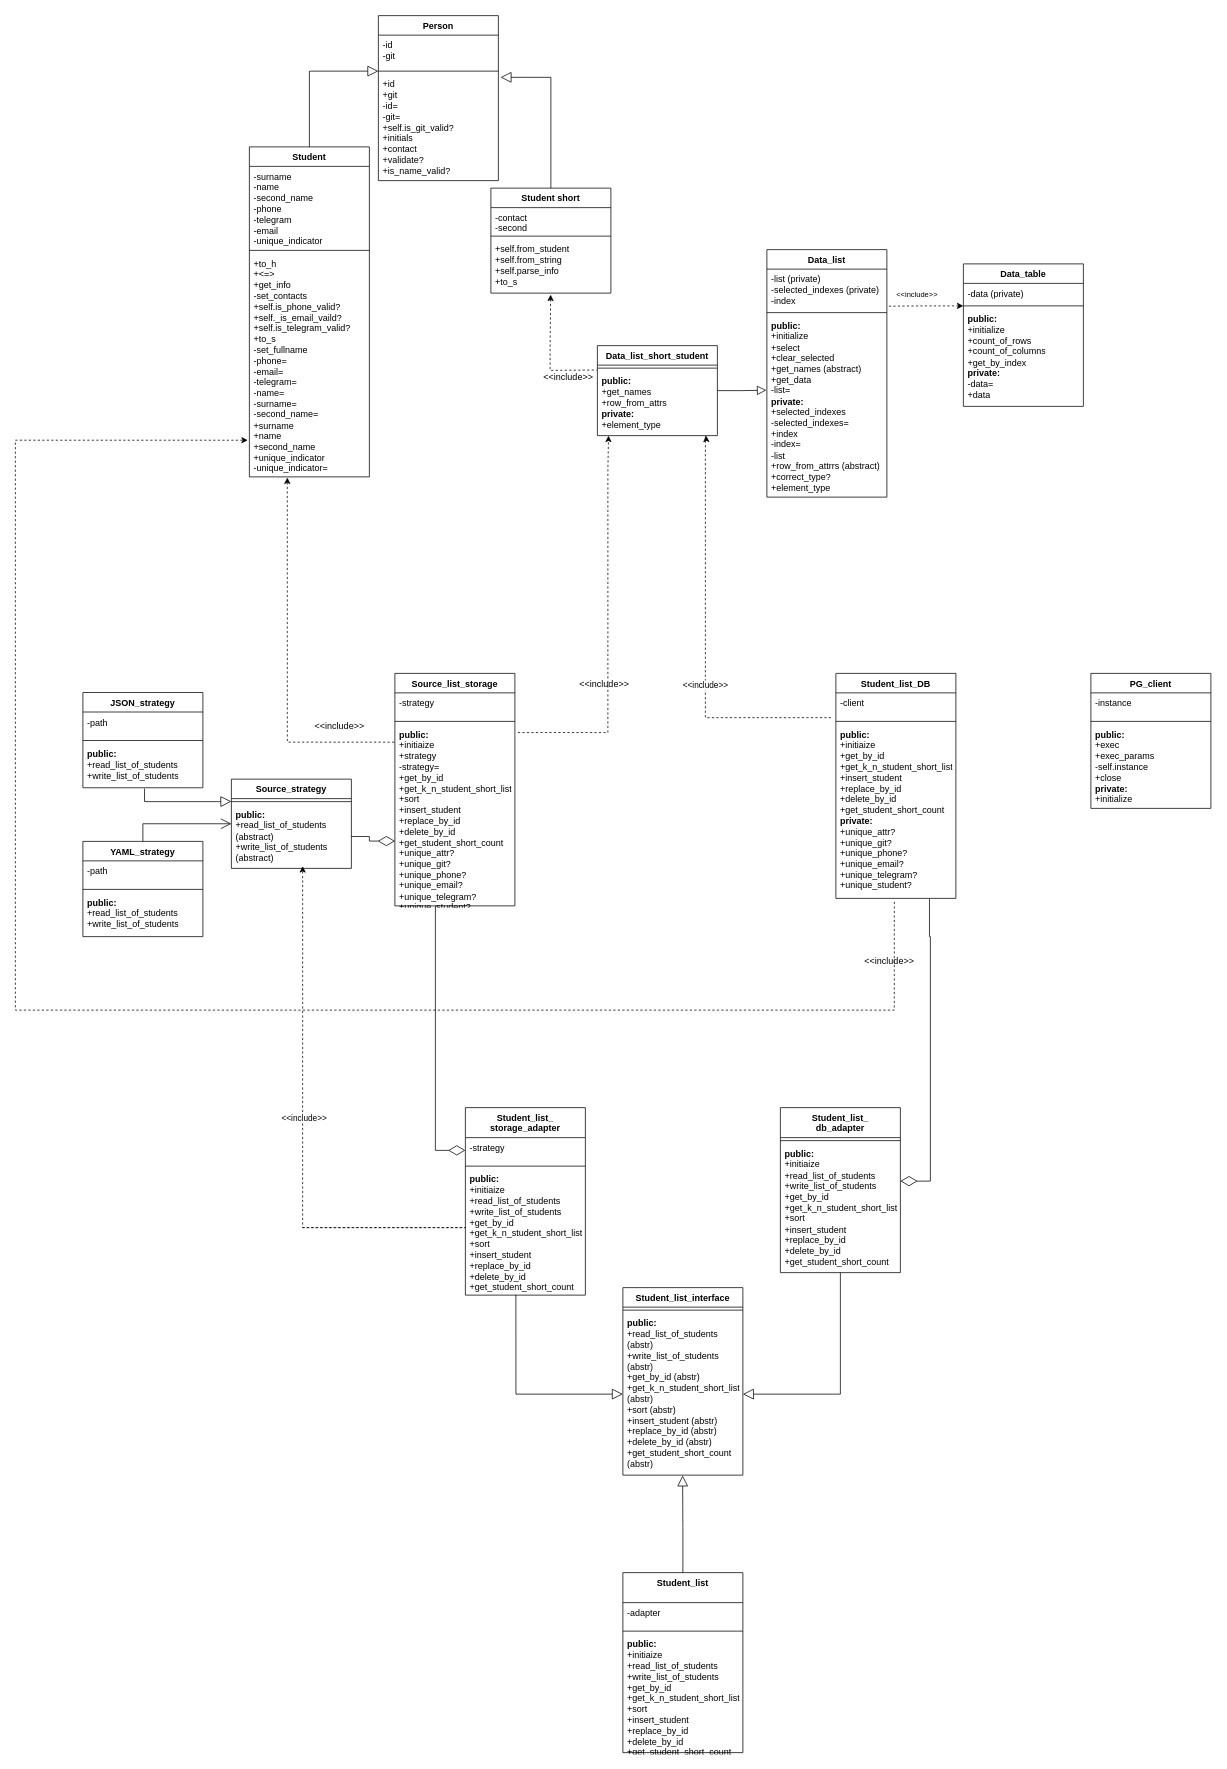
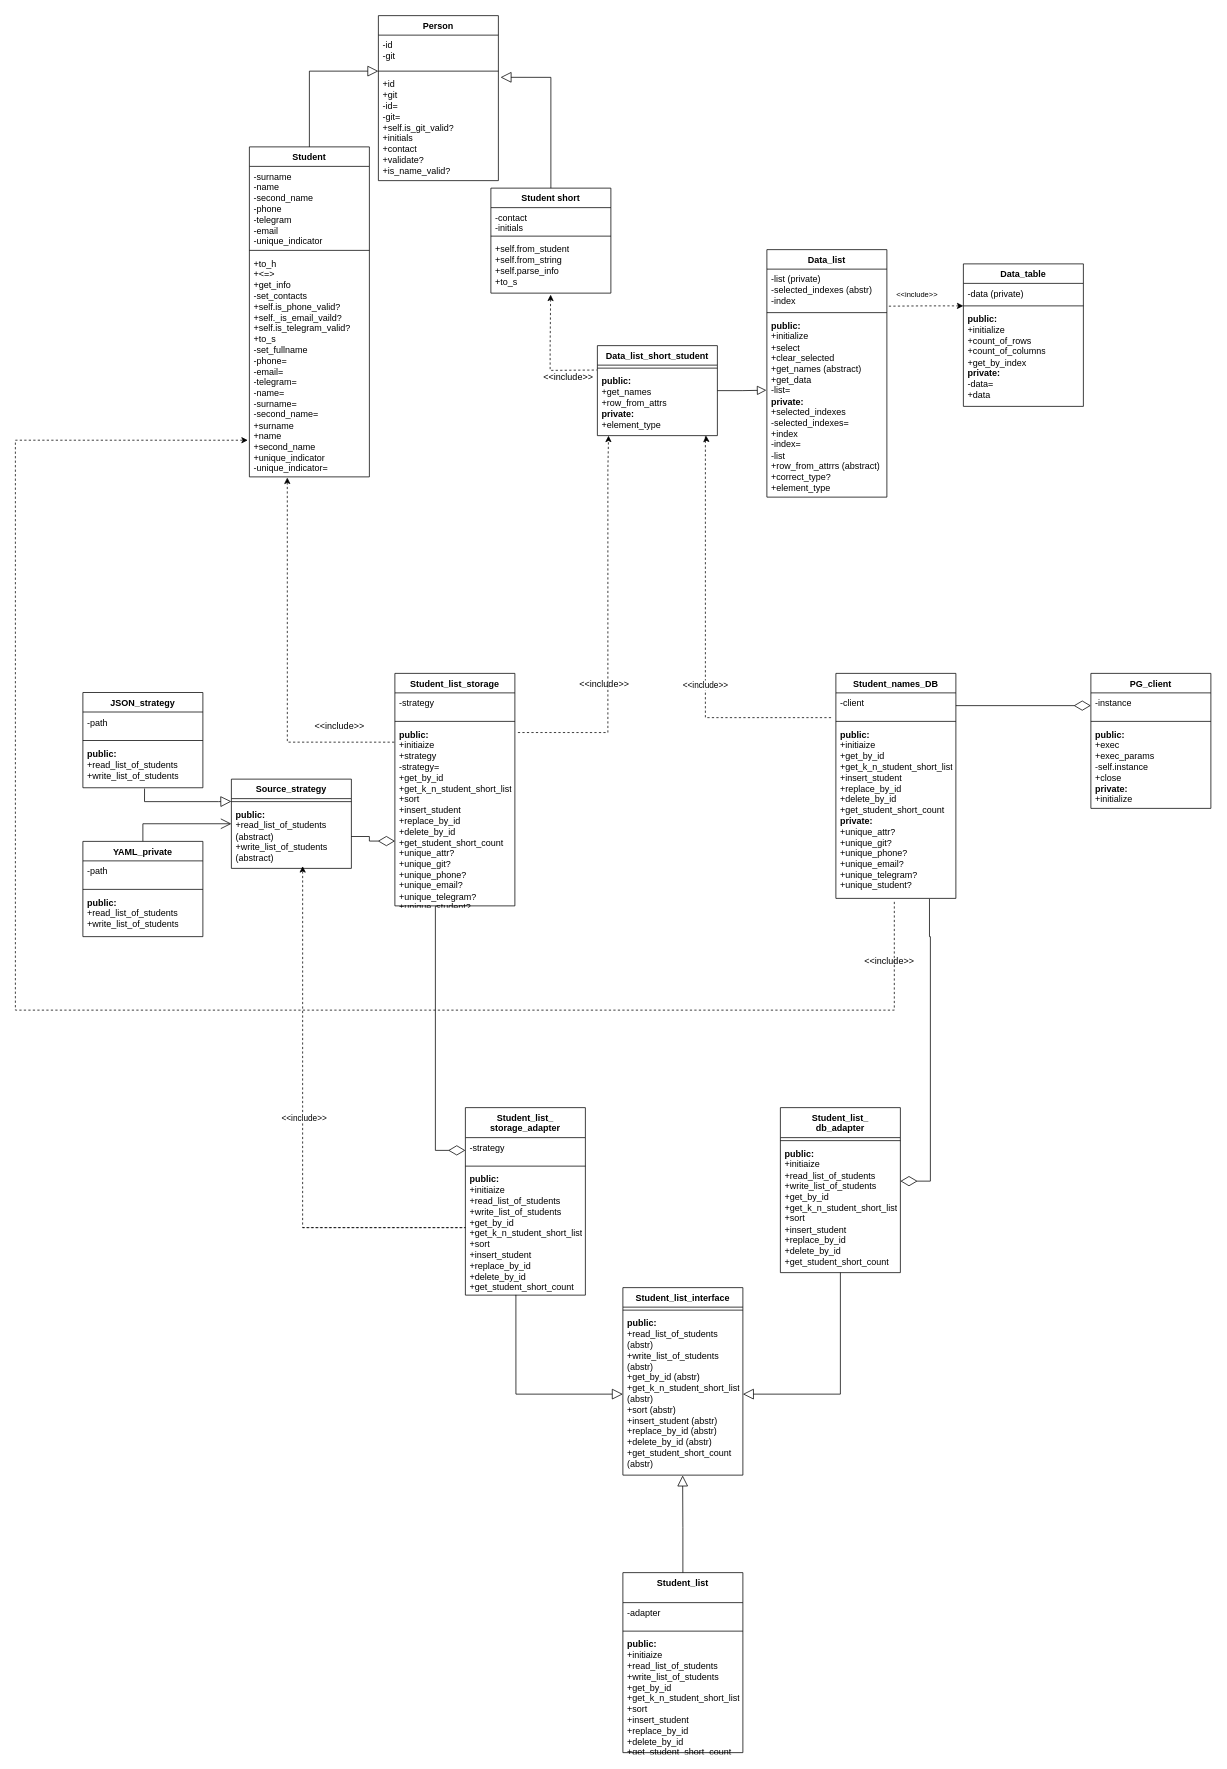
node "-contact -second": label "-contact -second" -> "-contact -initials"
node "-list (private) -selected_indexes (private) -index": label "-list (private) -selected_indexes (private) -index" -> "-list (private) -selected_indexes (abstr) -index"
node "Source_list_storage": label "Source_list_storage" -> "Student_list_storage"
node "Student_list_DB": label "Student_list_DB" -> "Student_names_DB"
edge "-client" -> "-instance": added
node "YAML_strategy": label "YAML_strategy" -> "YAML_private"
